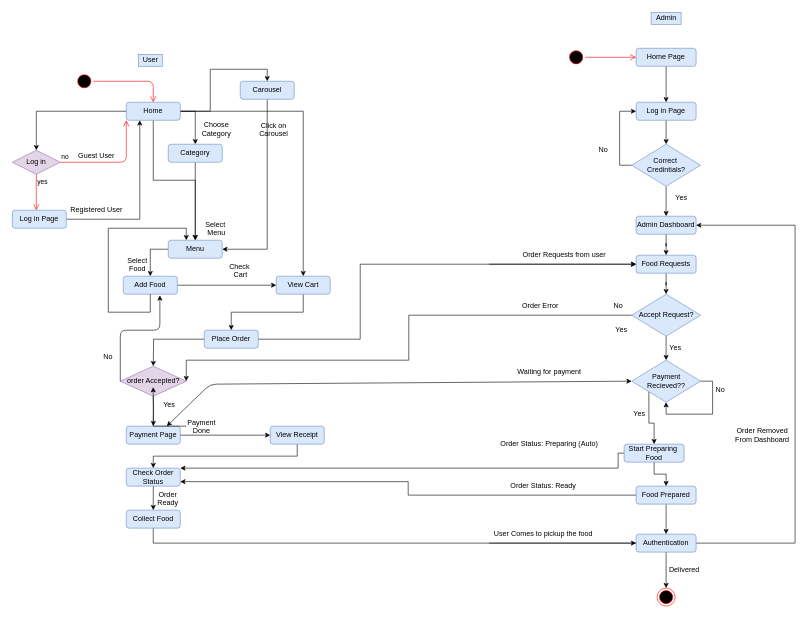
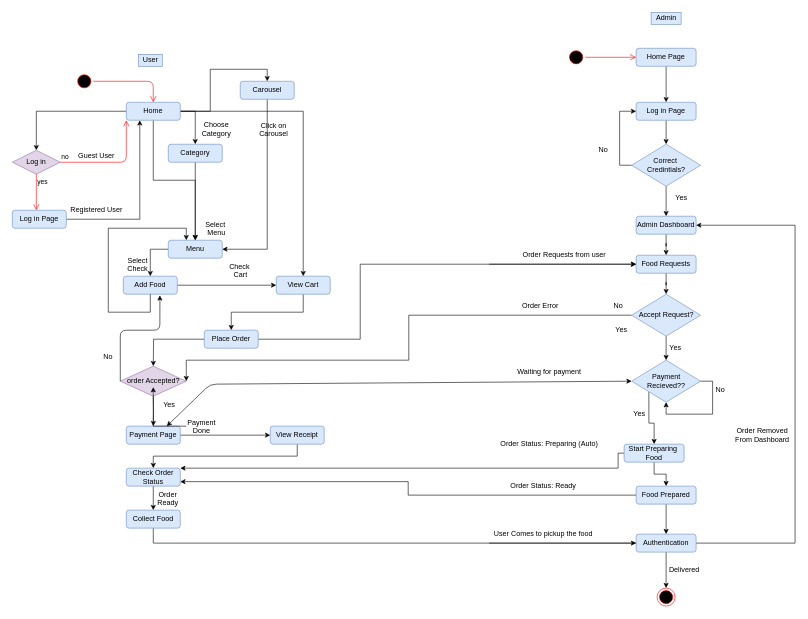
node "Select Food": label "Select Food" -> "Select Check"
